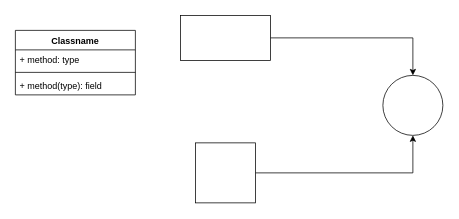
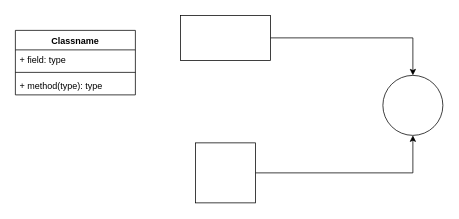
node "+ method: type": label "+ method: type" -> "+ field: type"
node "+ method(type): field": label "+ method(type): field" -> "+ method(type): type"
